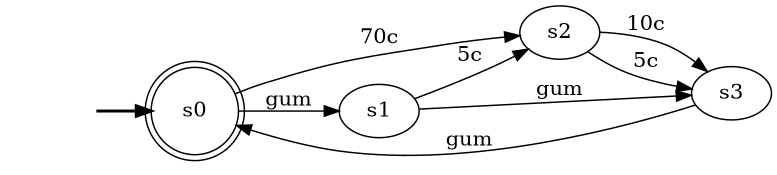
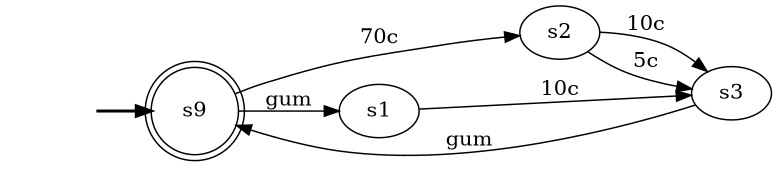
edge "s1" -> "s2": removed, label "5c"
edge "s1" -> "s3": label "gum" -> "10c"
node "s0": label "s0" -> "s9"
